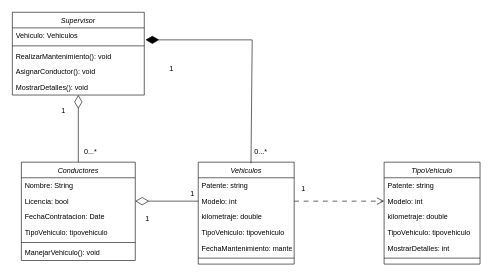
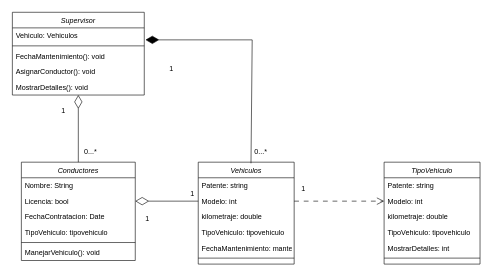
node "RealizarMantenimiento(): void": label "RealizarMantenimiento(): void" -> "FechaMantenimiento(): void"
